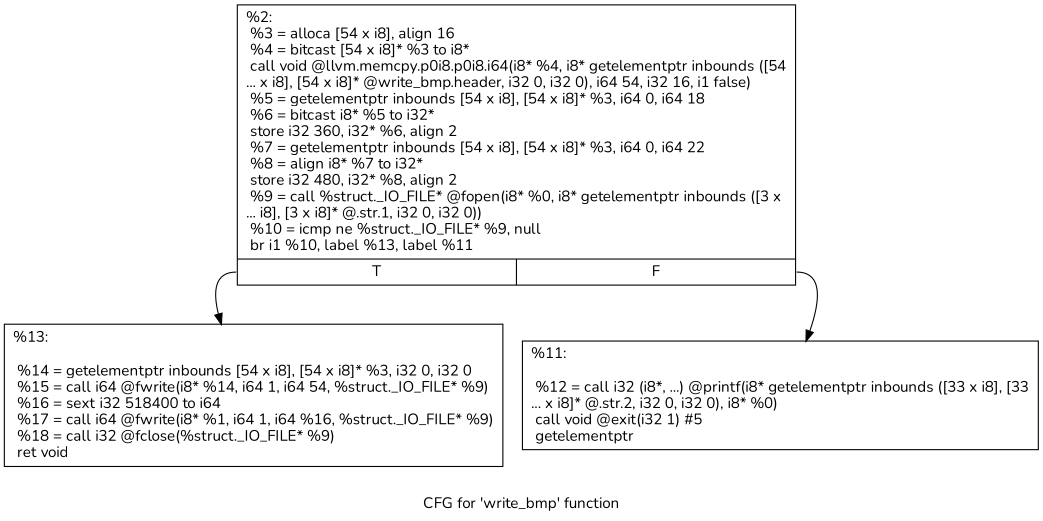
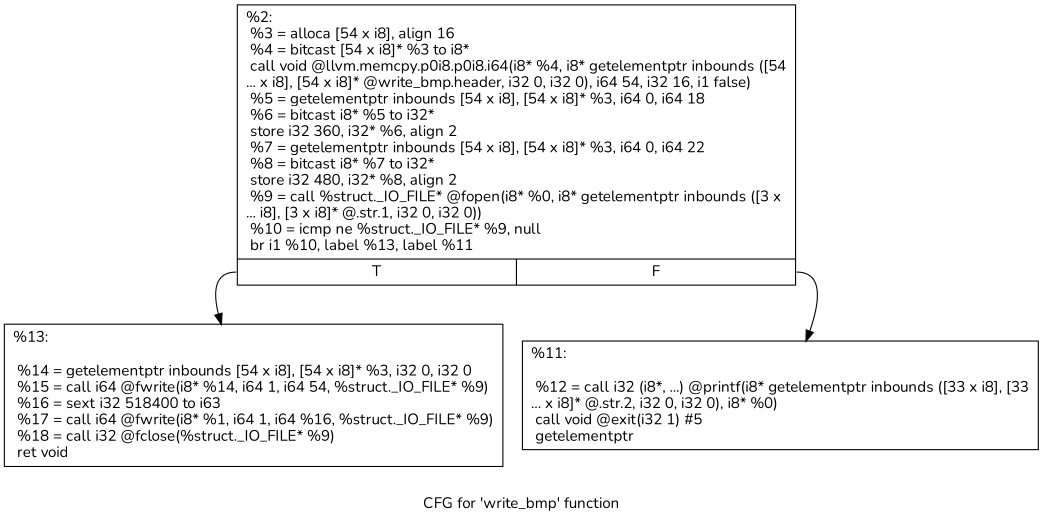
node "%2:": text "%8 = align i8* %7 to i32*" -> "%8 = bitcast i8* %7 to i32*"
node "%13:": text "%16 = sext i32 518400 to i64" -> "%16 = sext i32 518400 to i63"
